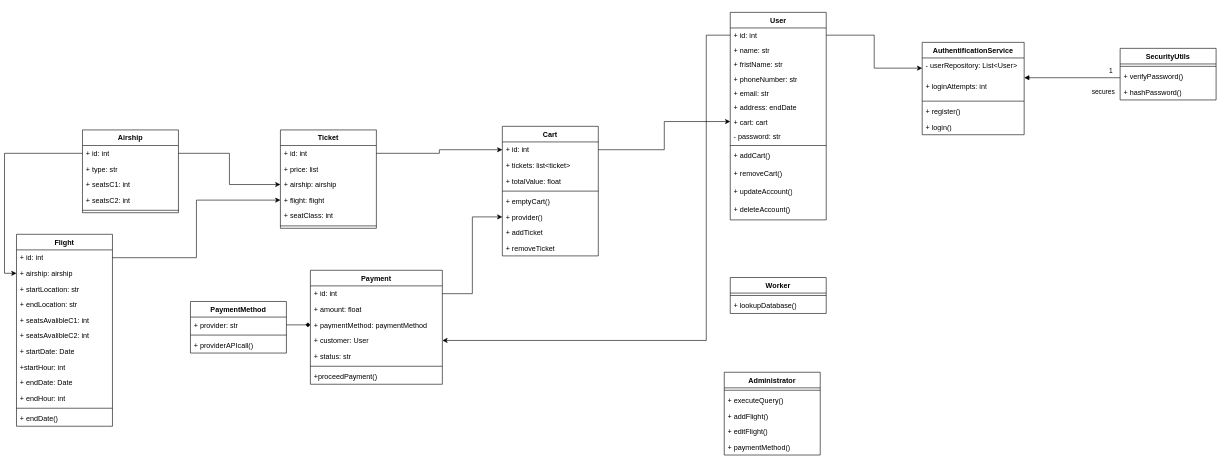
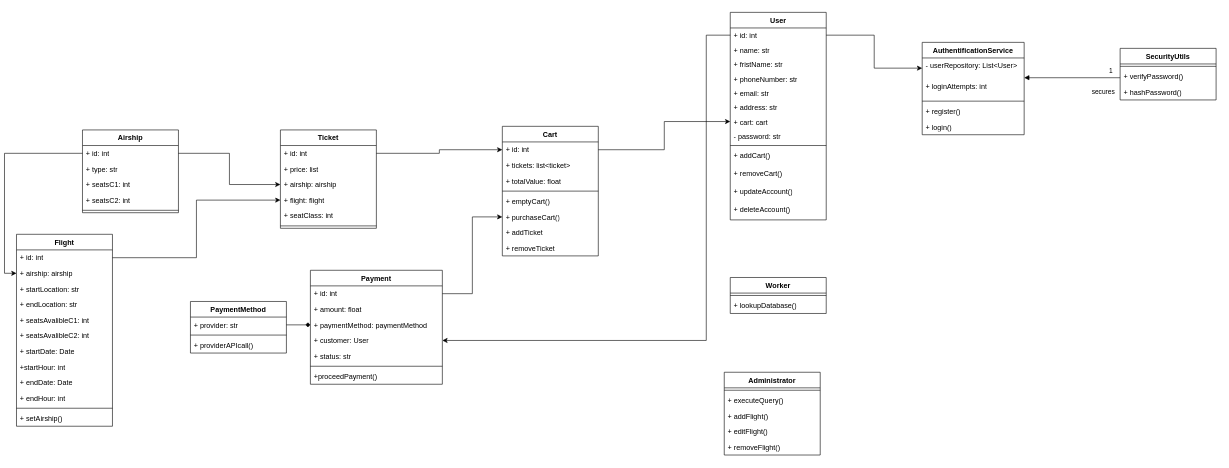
node "+ address: endDate": label "+ address: endDate" -> "+ address: str"
node "+ provider()": label "+ provider()" -> "+ purchaseCart()"
node "+ endDate()": label "+ endDate()" -> "+ setAirship()"
node "+ paymentMethod()": label "+ paymentMethod()" -> "+ removeFlight()"
